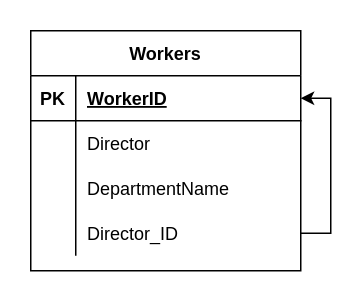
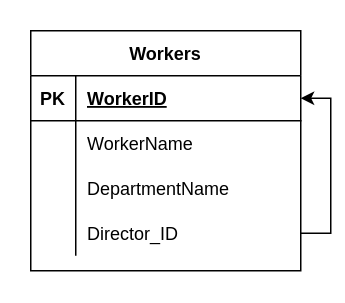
node "Director": label "Director" -> "WorkerName"
